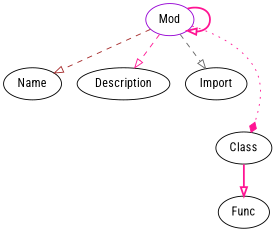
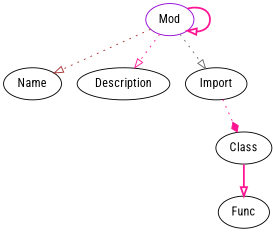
edge "Mod" -> "Description": style dashed -> dotted
edge "Mod" -> "Import": style dashed -> dotted
edge "Mod" -> "Name": style dashed -> dotted
edge "Mod" -> "Class": now "Import" -> "Class"
